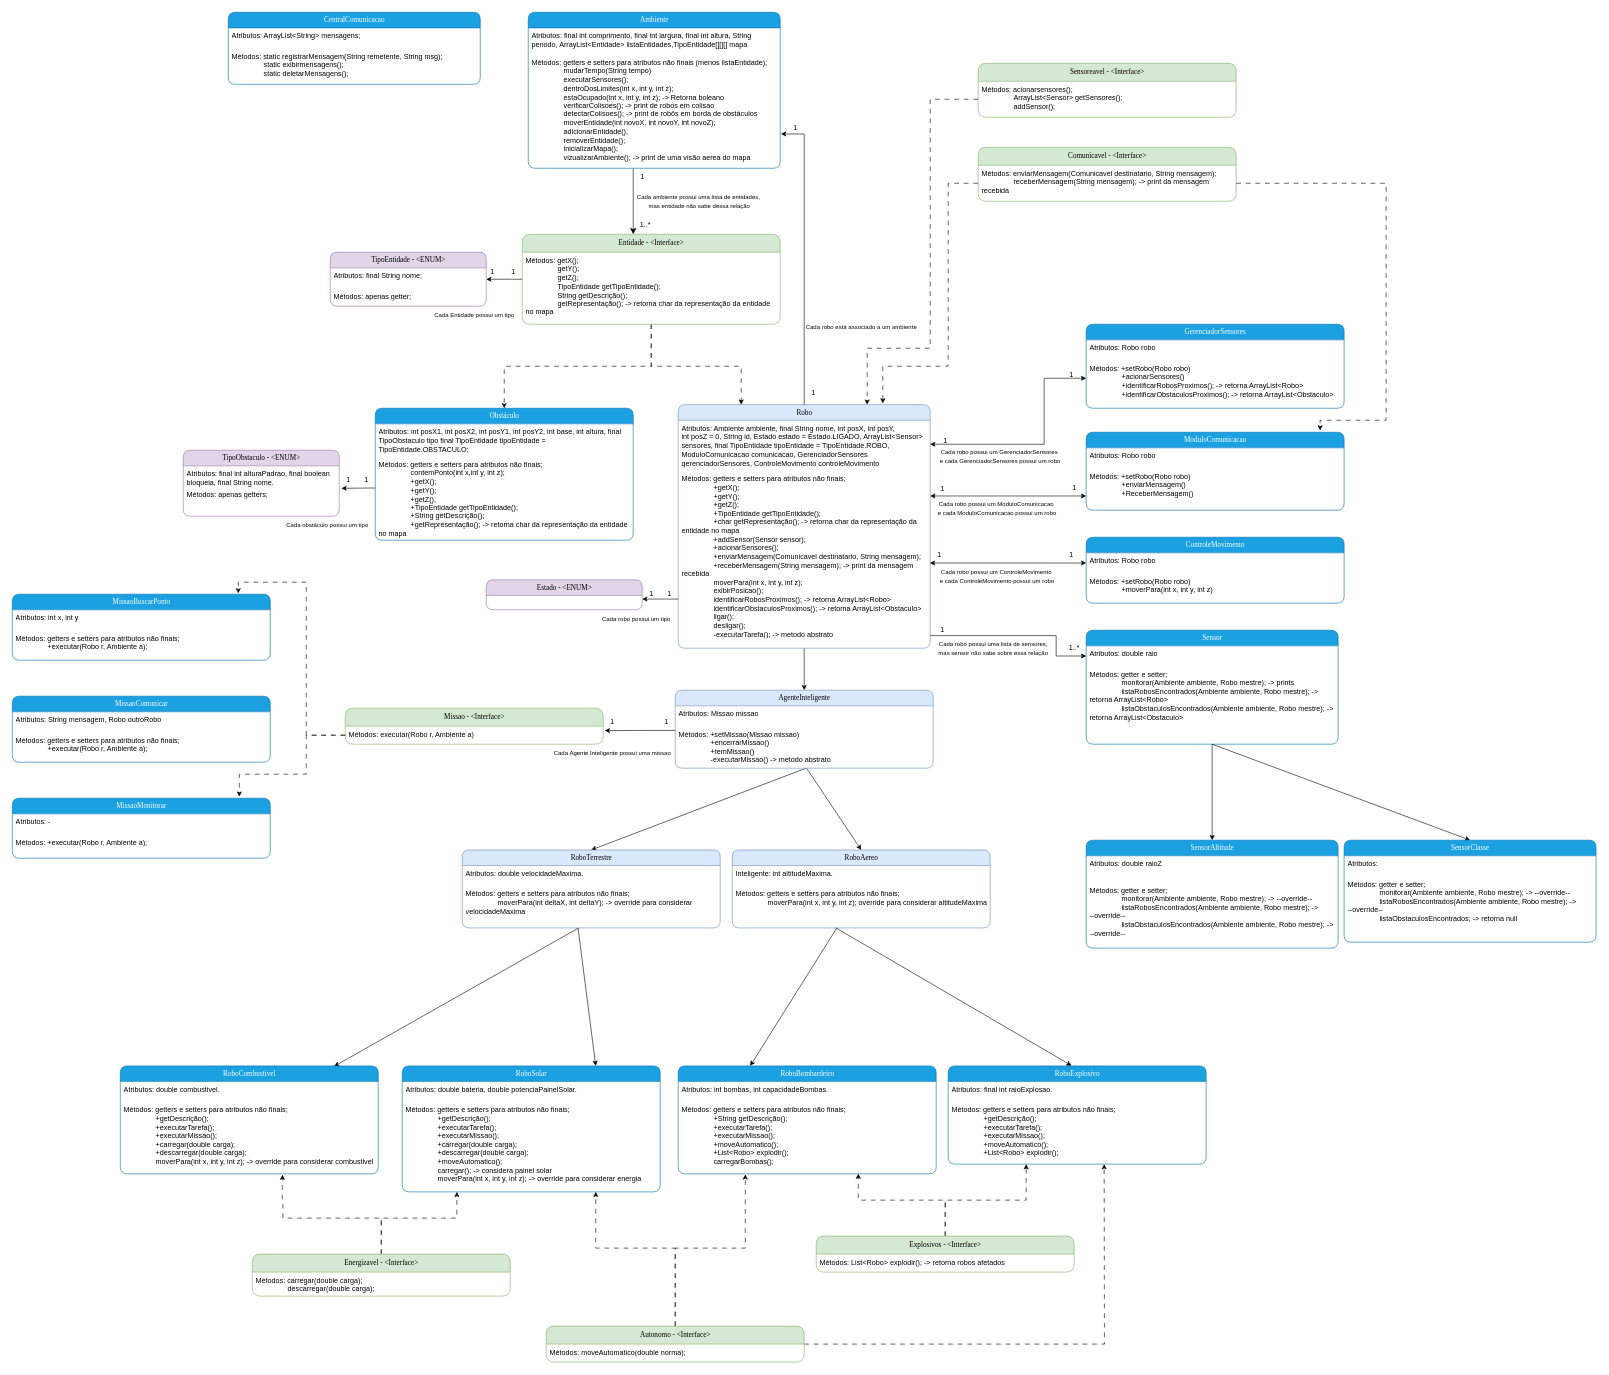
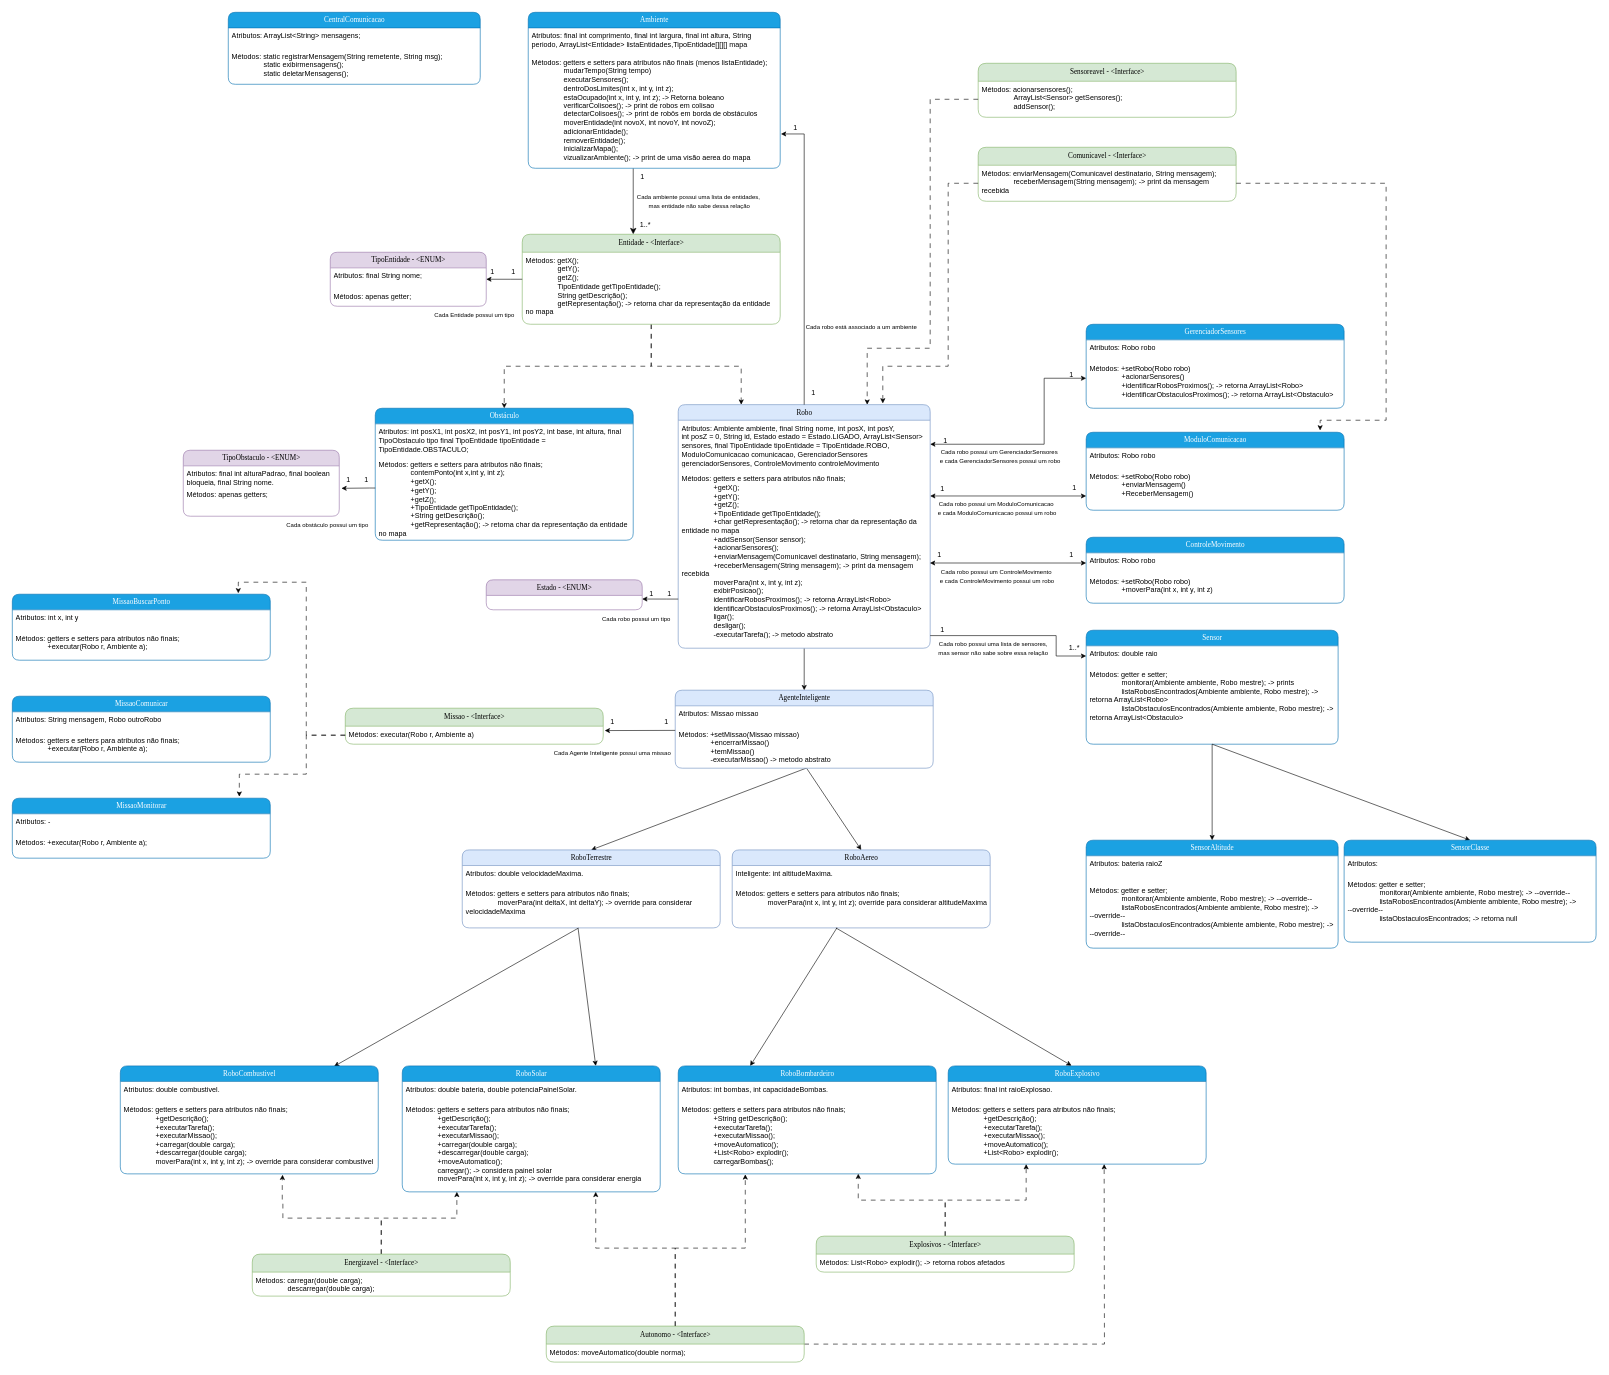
node "Atributos: double raioZ": label "Atributos: double raioZ" -> "Atributos: bateria raioZ"
